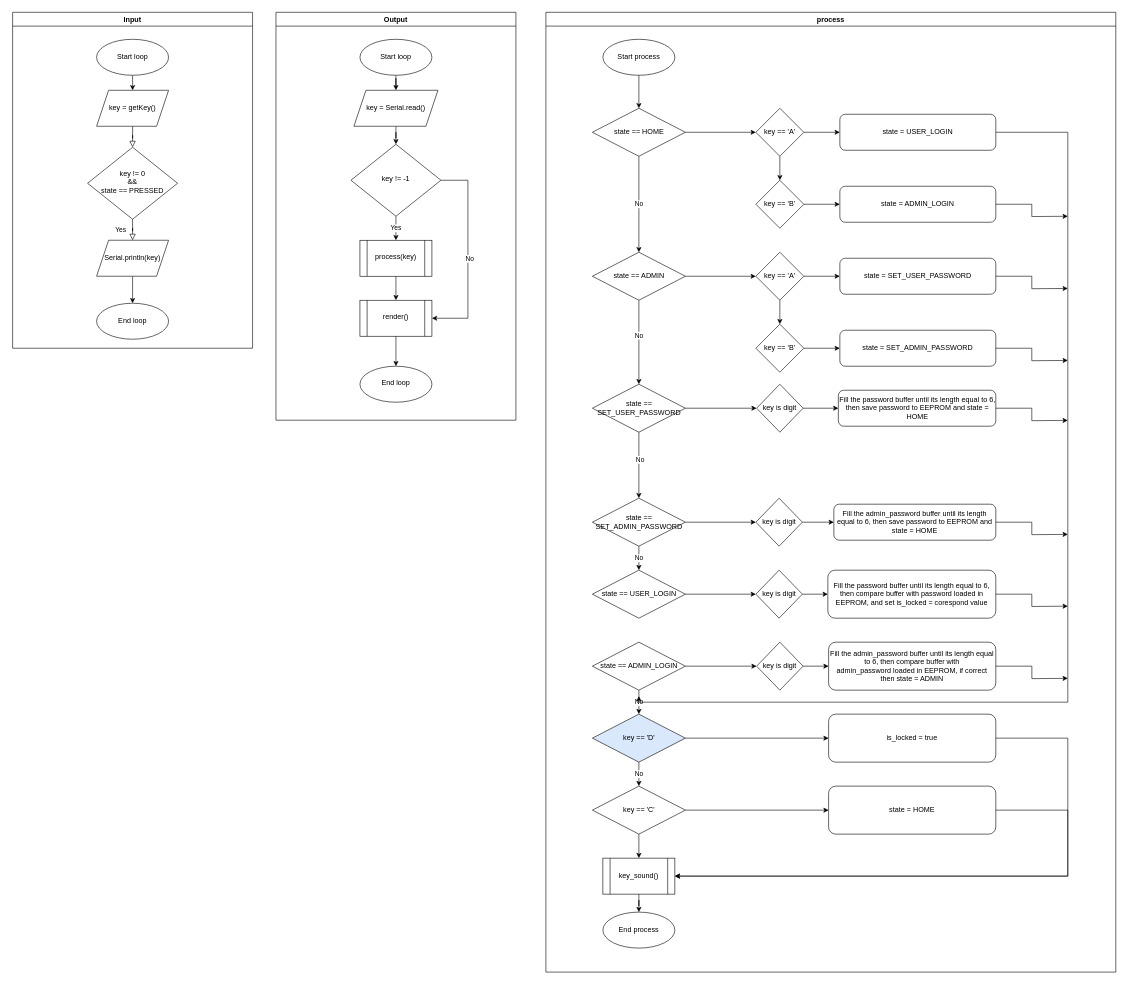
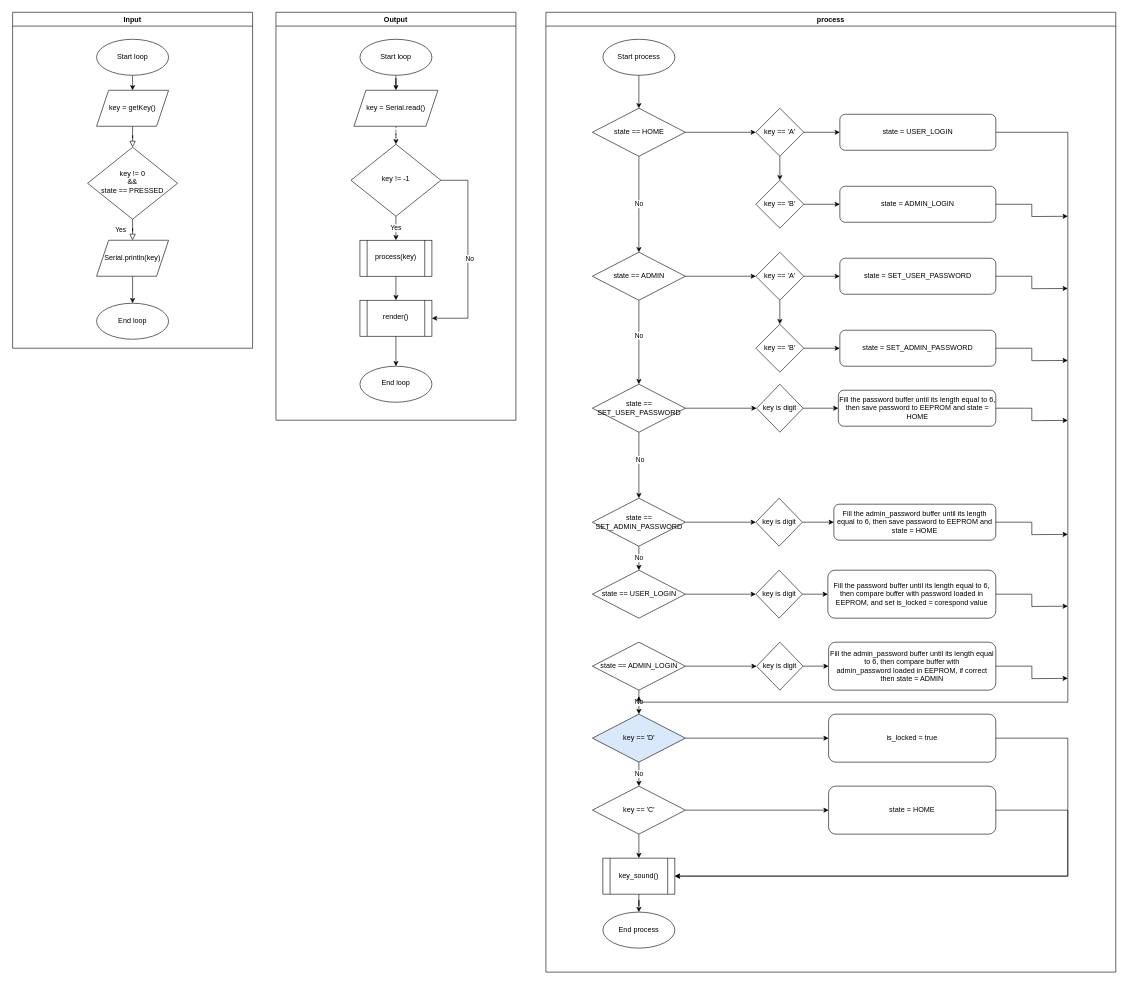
edge "key = Serial.read()" -> "key != -1": style solid -> dashed
